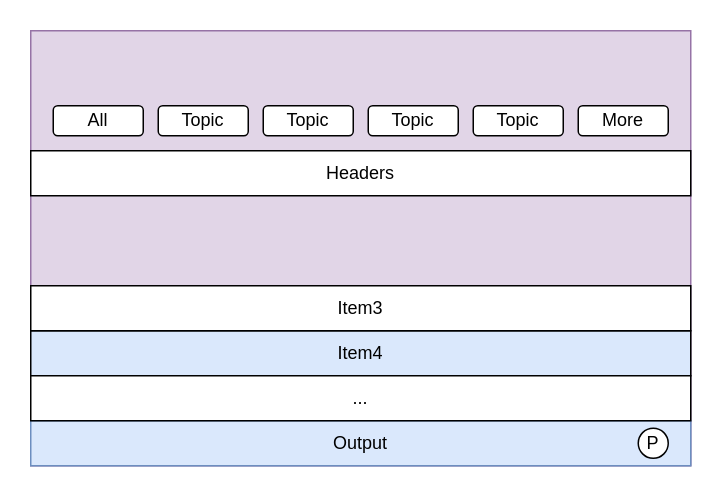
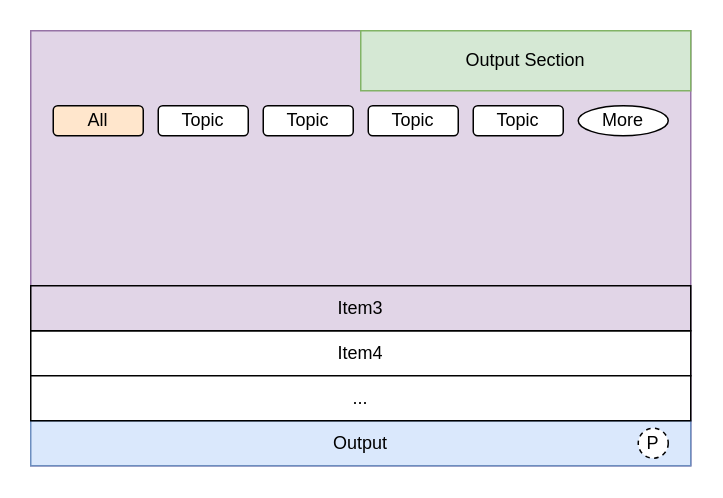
node "Output Section": added
node "All": fillcolor #ffffff -> #ffe6cc
node "More": shape rounded rectangle -> ellipse
node "Headers": removed
node "Item3": fillcolor #ffffff -> #e1d5e7
node "Item4": fillcolor #dae8fc -> #ffffff
node "P": style solid -> dashed
